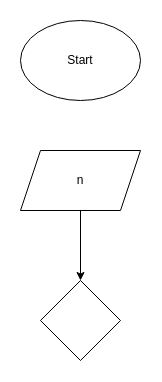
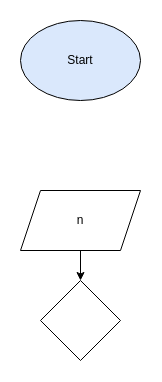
node "Start": fillcolor #ffffff -> #dae8fc
node "n": moved (81, 181) -> (81, 221)
